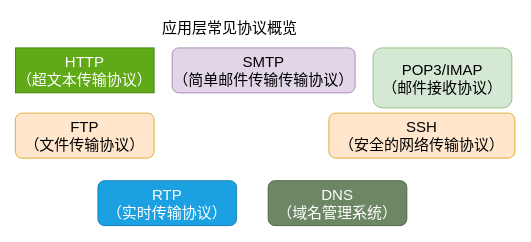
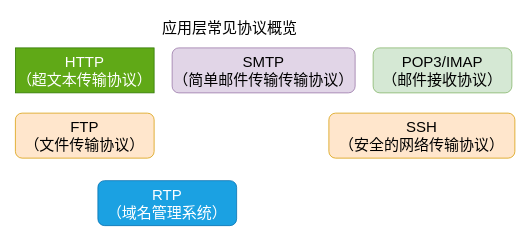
node "POP3/IMAP （邮件接收协议）": size 139x60 -> 139x45
node "RTP （实时传输协议）": label "RTP （实时传输协议）" -> "RTP （域名管理系统）"
node "DNS （域名管理系统）": removed
